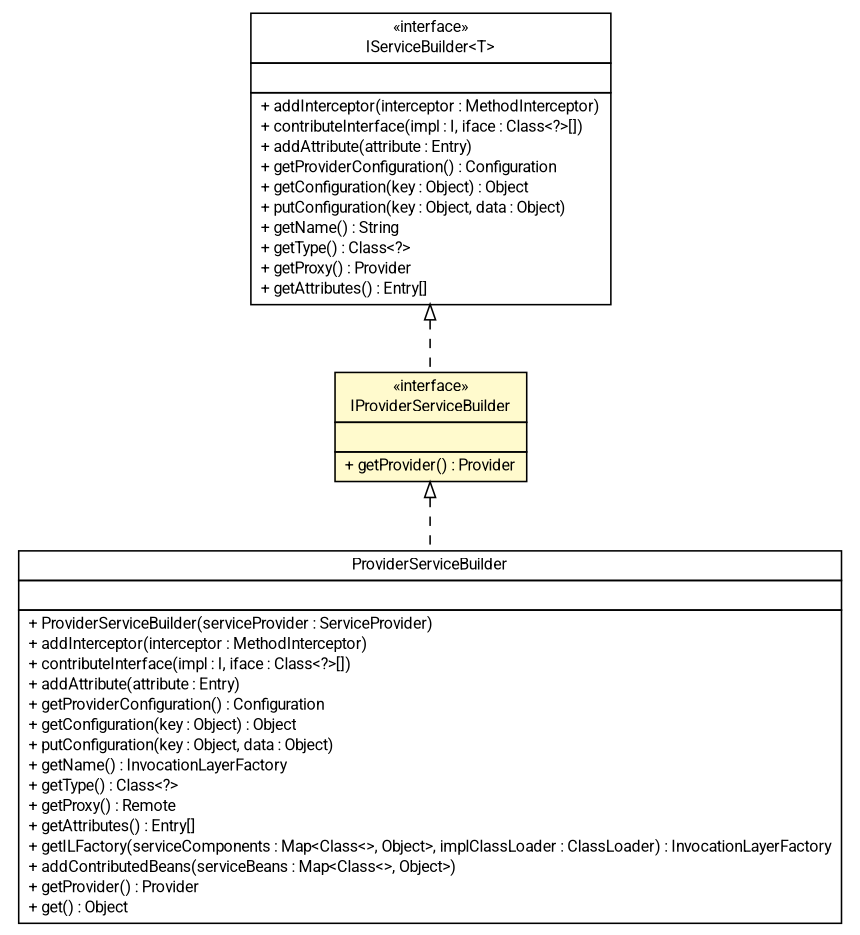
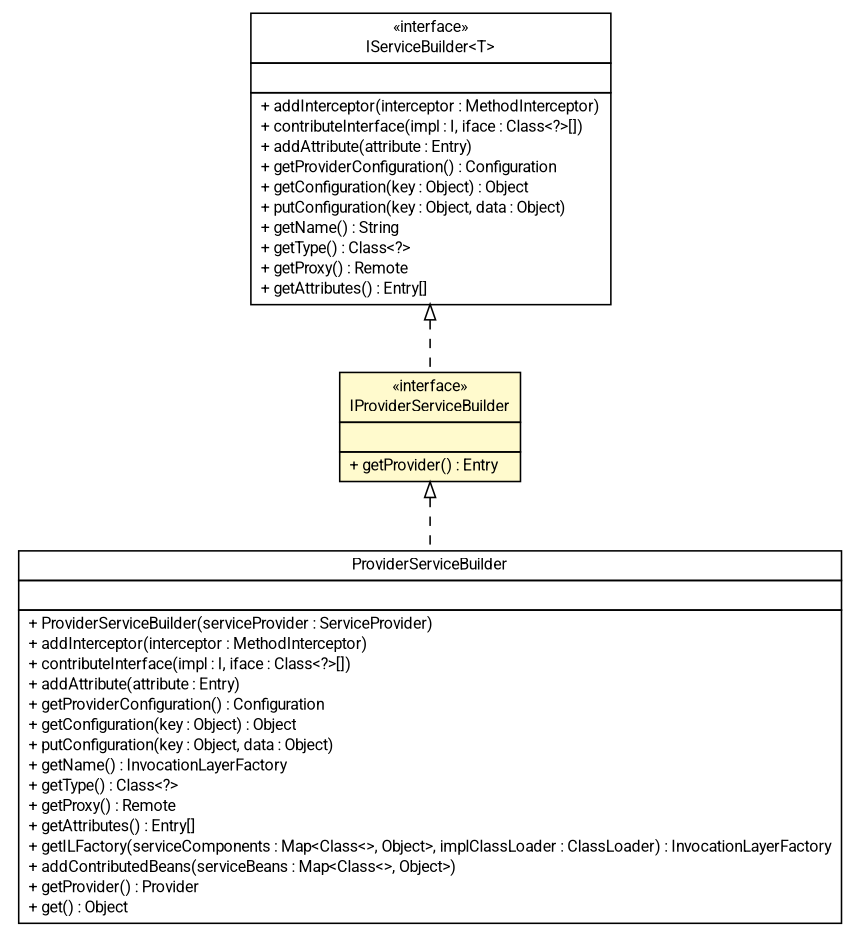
node "IServiceBuilder<T>": text "+ getProxy() : Provider" -> "+ getProxy() : Remote"
node "IProviderServiceBuilder": text "+ getProvider() : Provider" -> "+ getProvider() : Entry"
